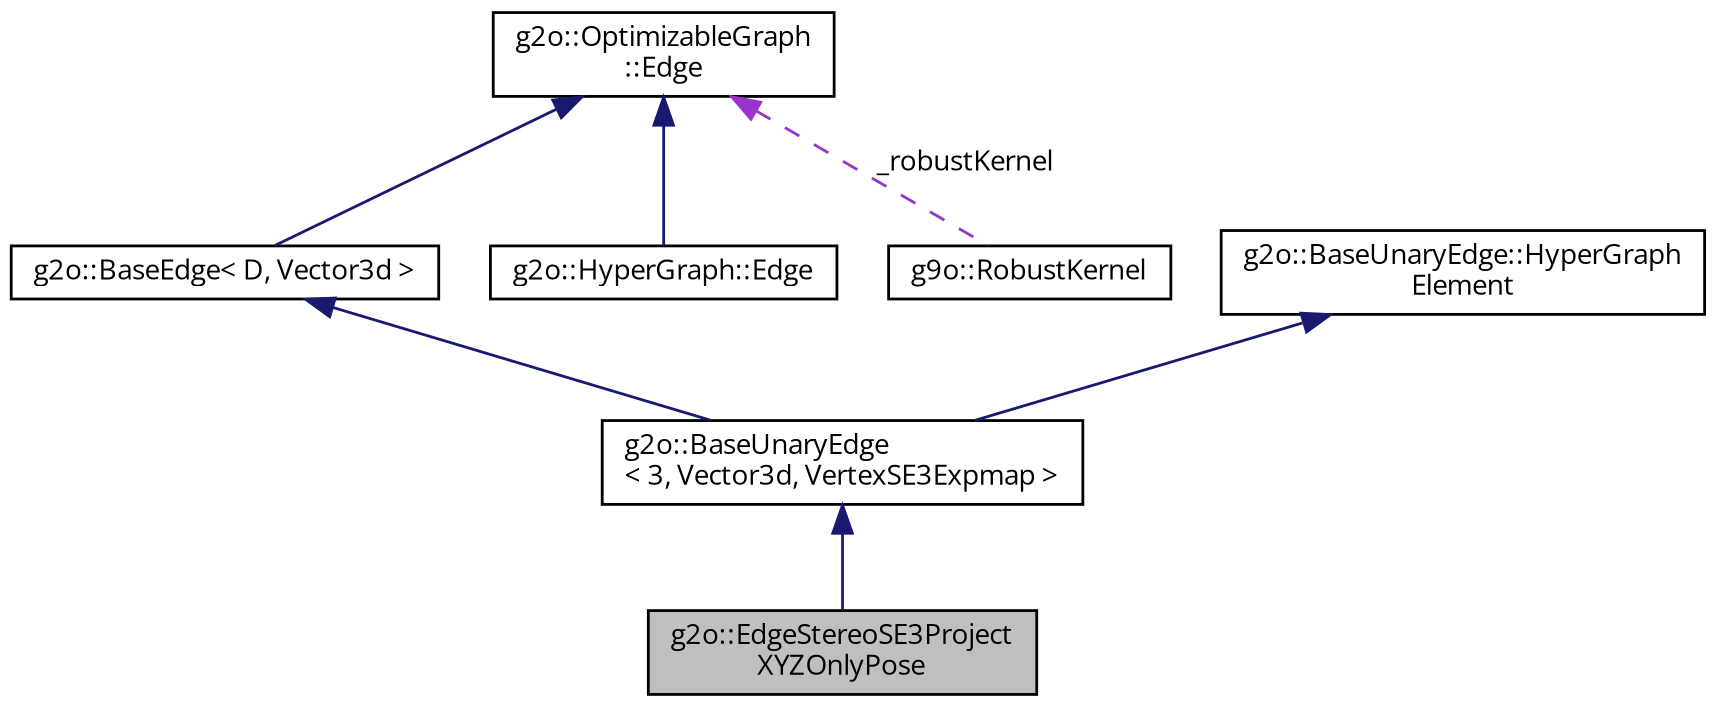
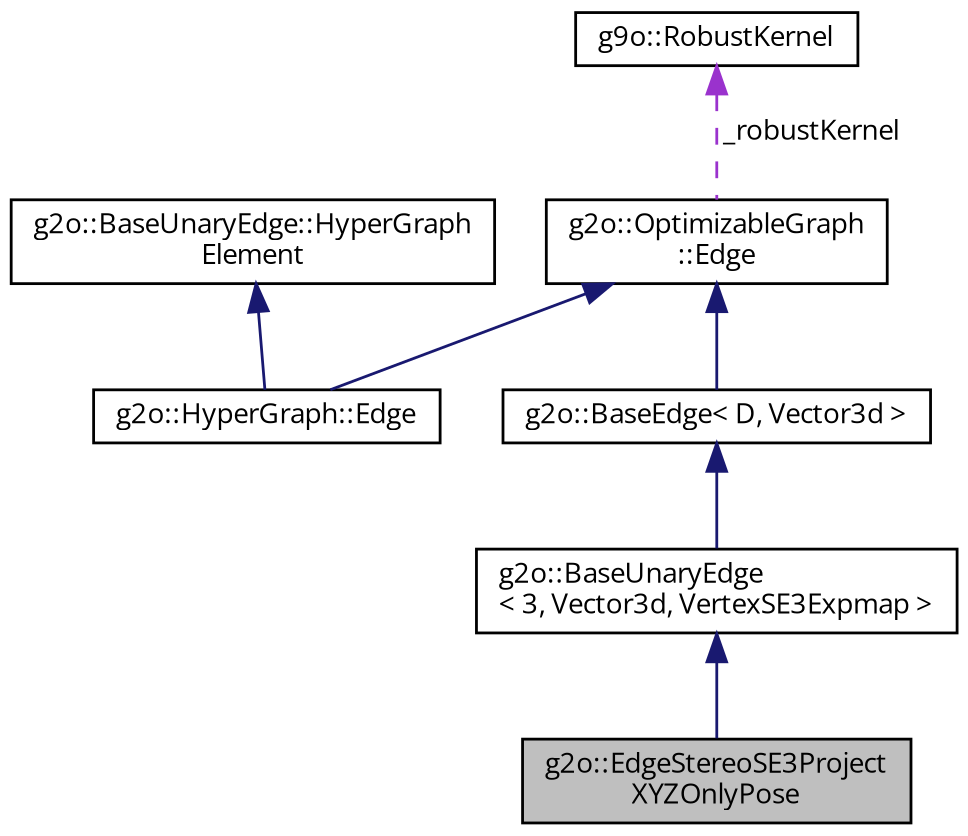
edge "g9o::RobustKernel" -> "g2o::OptimizableGraph ::Edge": reversed
edge "g2o::BaseUnaryEdge < 3, Vector3d, VertexSE3Expmap >" -> "g2o::BaseUnaryEdge::HyperGraph Element": now "g2o::HyperGraph::Edge" -> "g2o::BaseUnaryEdge::HyperGraph Element"
